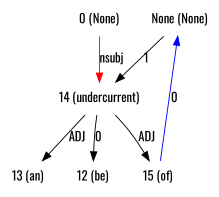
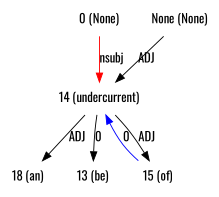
edge "None (None)" -> "14 (undercurrent)": label "1" -> "ADJ"
edge "15 (of)" -> "None (None)": now "15 (of)" -> "14 (undercurrent)"
node "13 (an)": label "13 (an)" -> "18 (an)"
node "12 (be)": label "12 (be)" -> "13 (be)"
